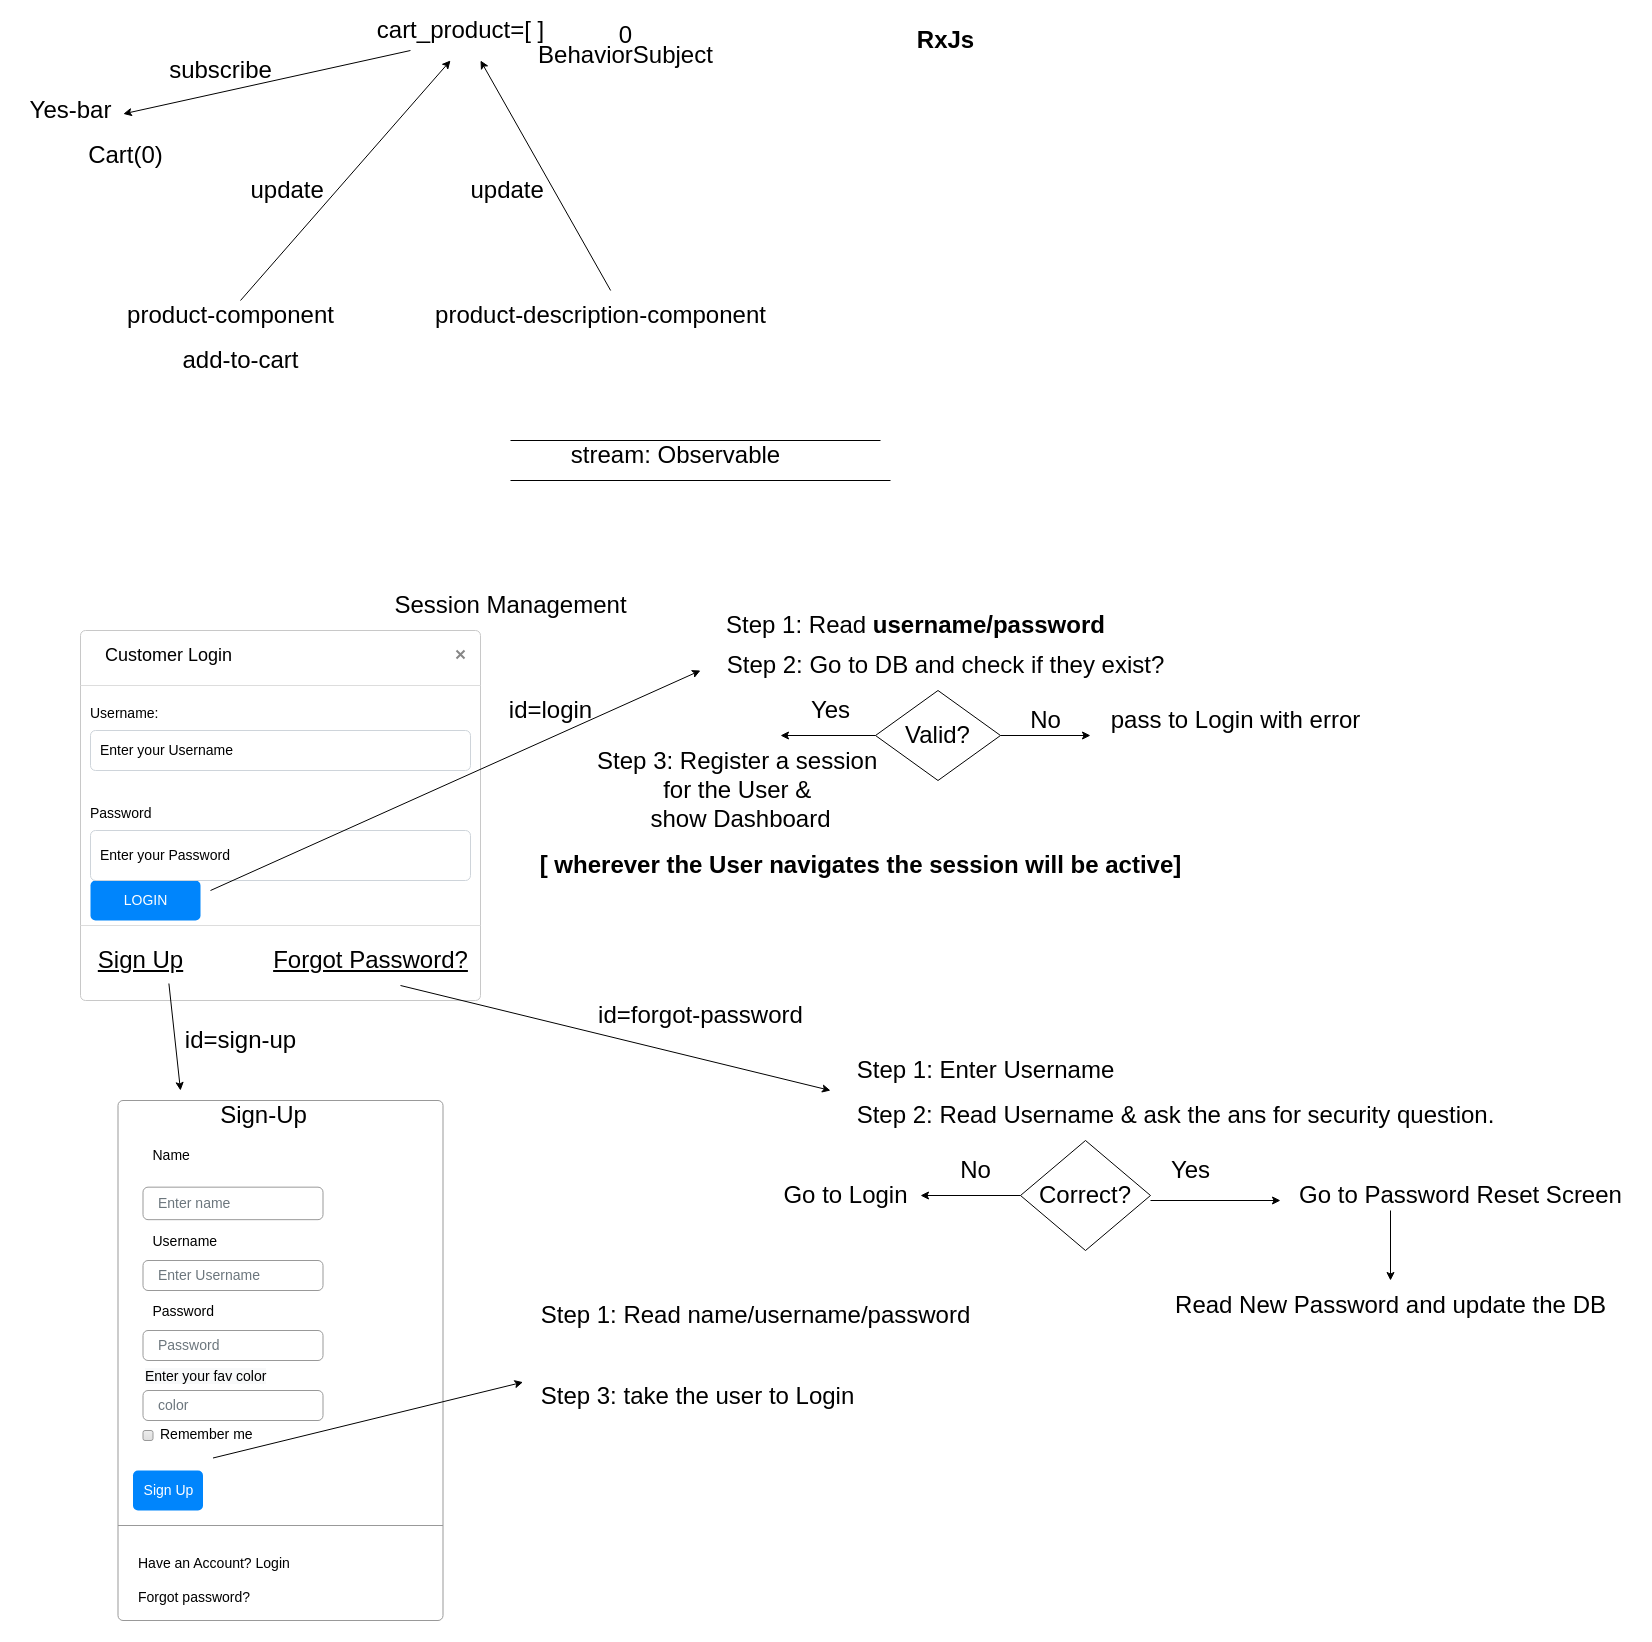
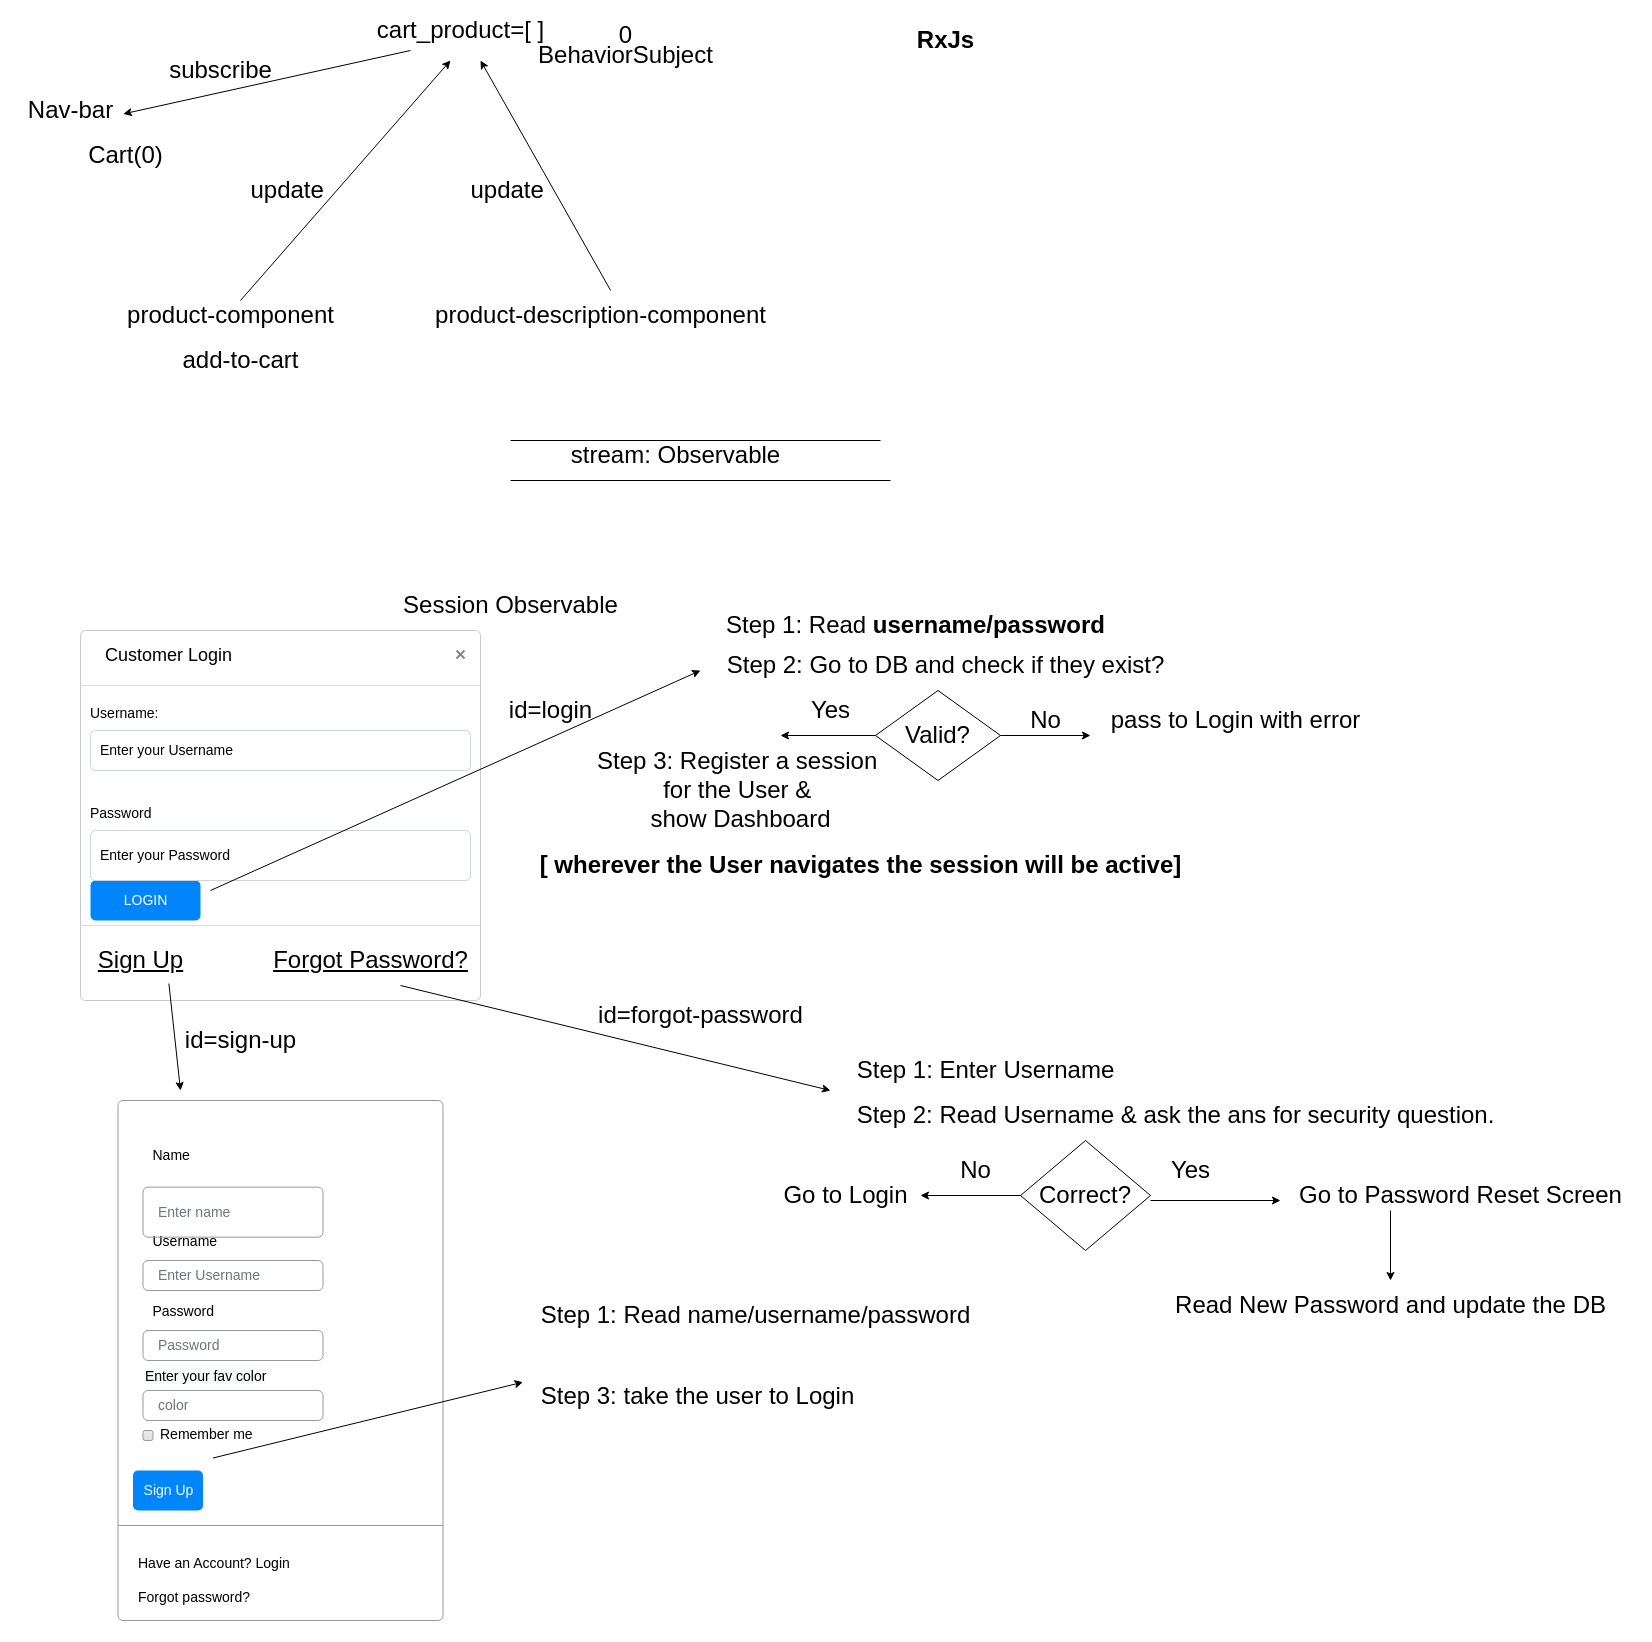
node "Yes-bar": label "Yes-bar" -> "Nav-bar"
node "Session Management": label "Session Management" -> "Session Observable"
node "Sign-Up": removed
node "Enter name": size 180x33 -> 180x50
